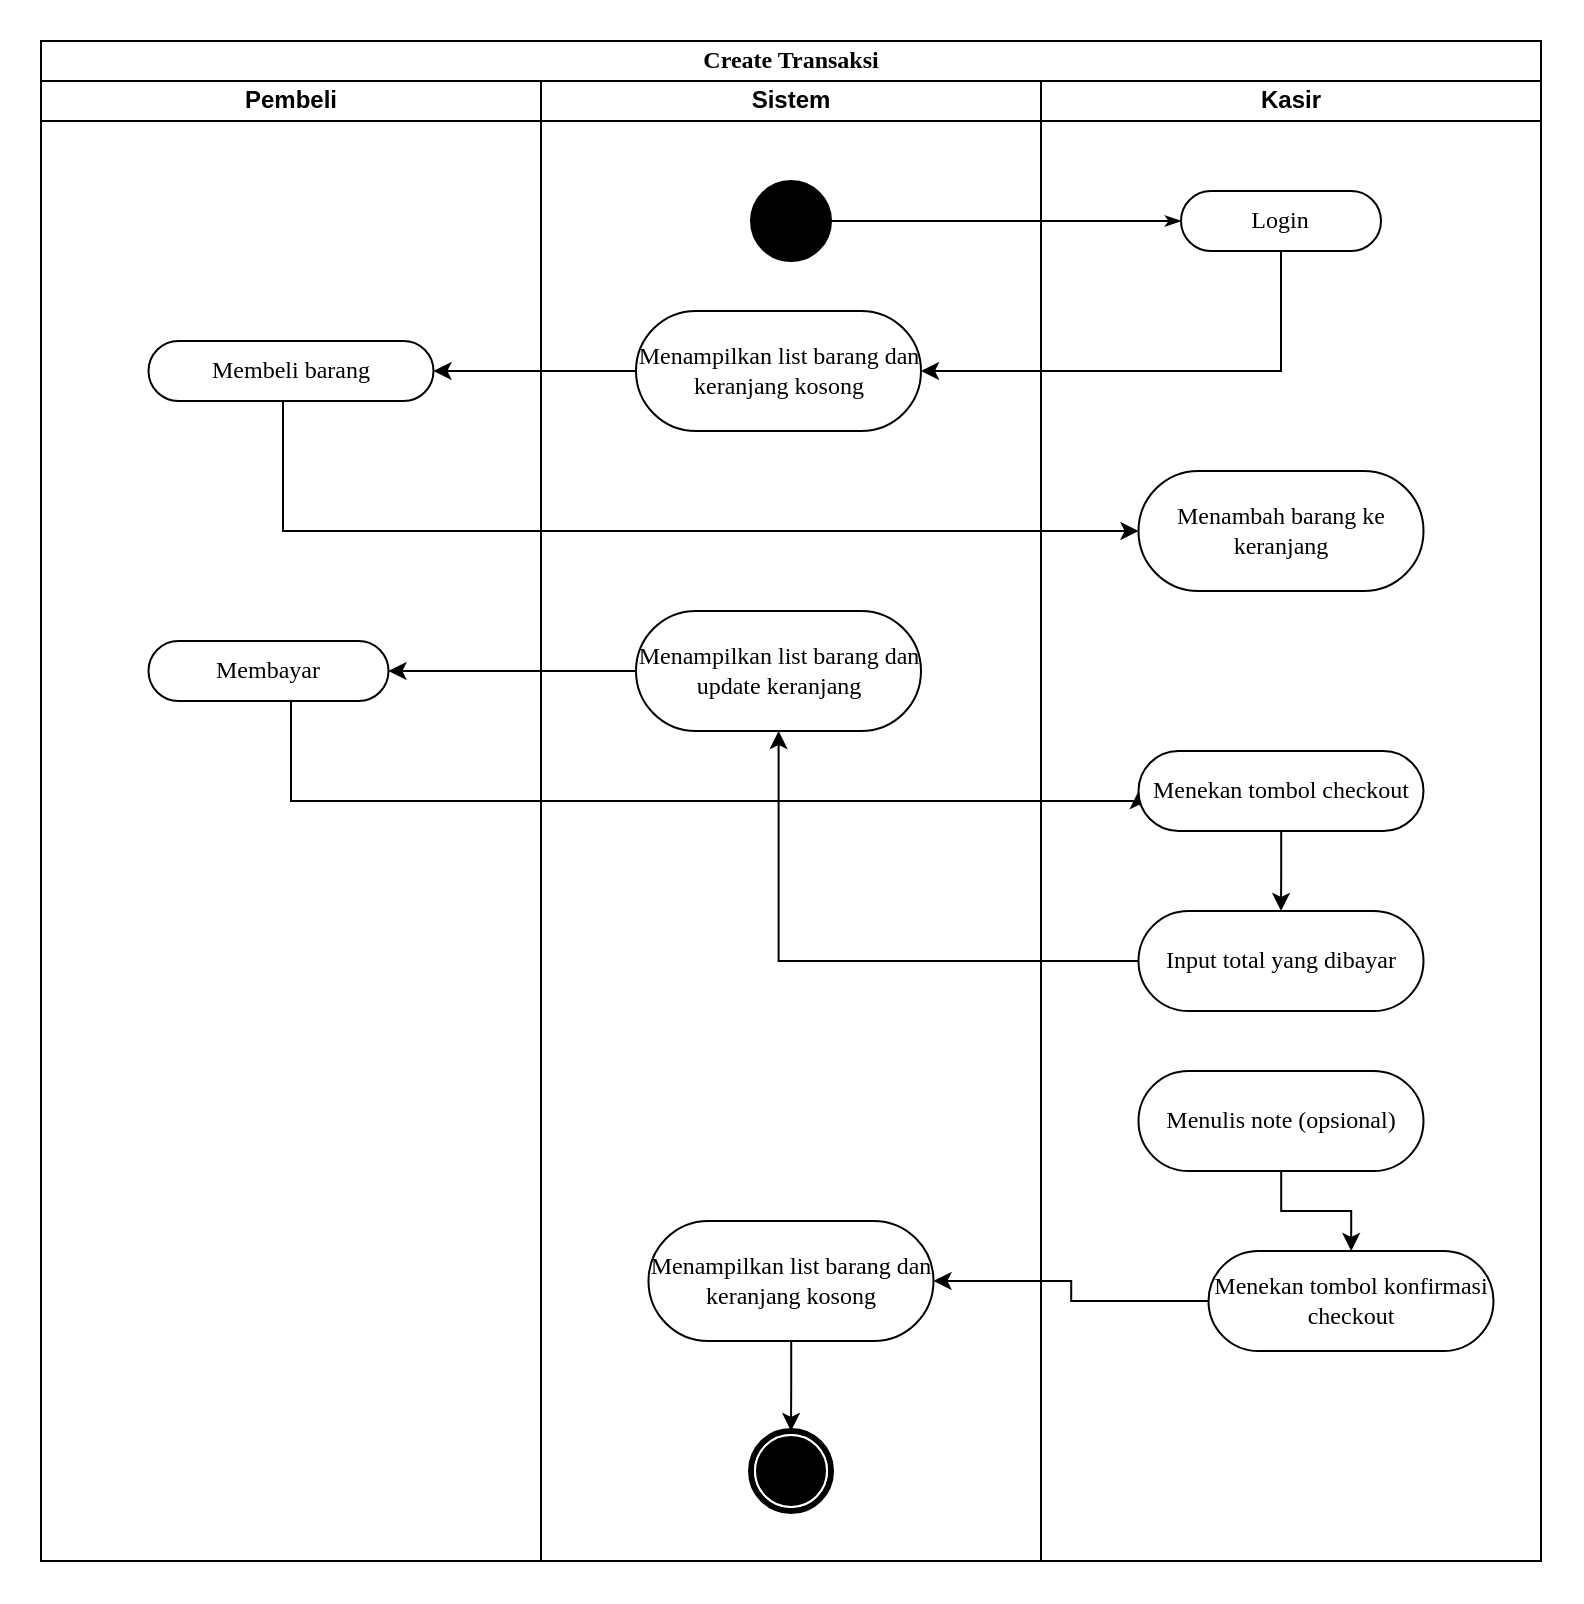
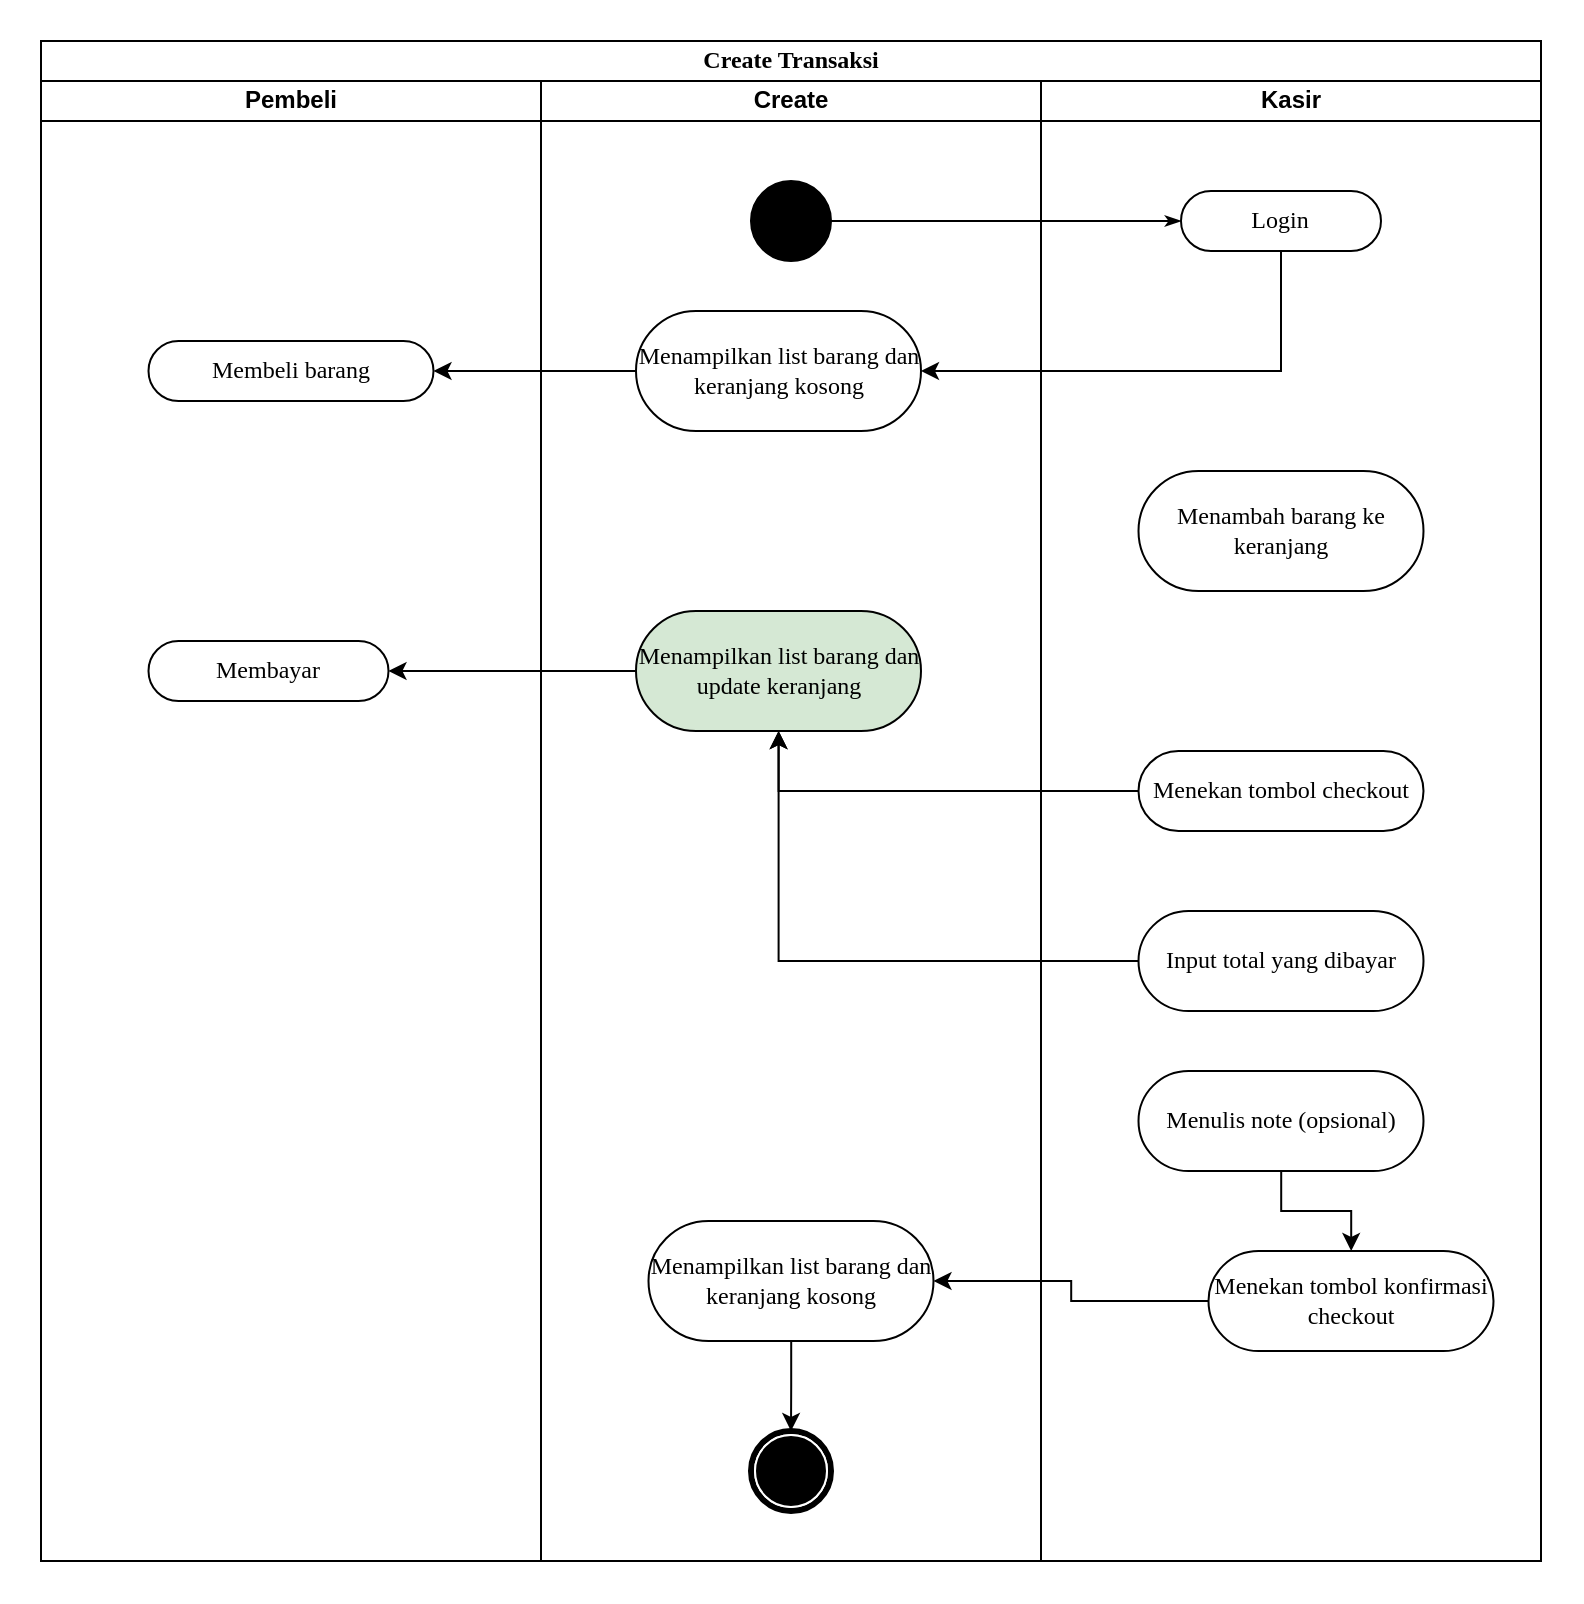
node "Sistem": label "Sistem" -> "Create"
edge "Membeli barang" -> "Menambah barang ke keranjang": removed
node "Menampilkan list barang dan update keranjang": fillcolor #ffffff -> #d5e8d4
edge "Membayar" -> "Menekan tombol checkout": removed
edge "Menekan tombol checkout" -> "Input total yang dibayar": now "Menekan tombol checkout" -> "Menampilkan list barang dan update keranjang"
